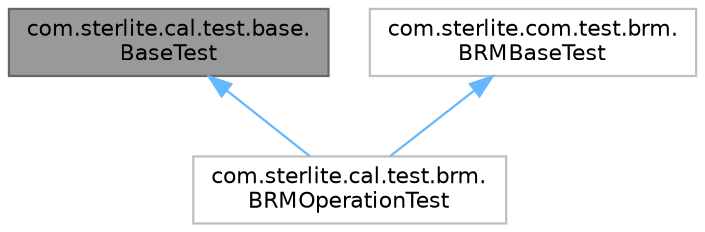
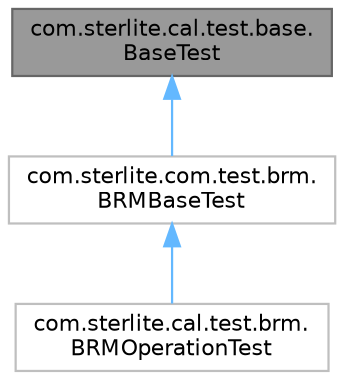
edge "com.sterlite.cal.test.brm. BRMOperationTest" -> "com.sterlite.cal.test.base. BaseTest": now "com.sterlite.com.test.brm. BRMBaseTest" -> "com.sterlite.cal.test.base. BaseTest"
